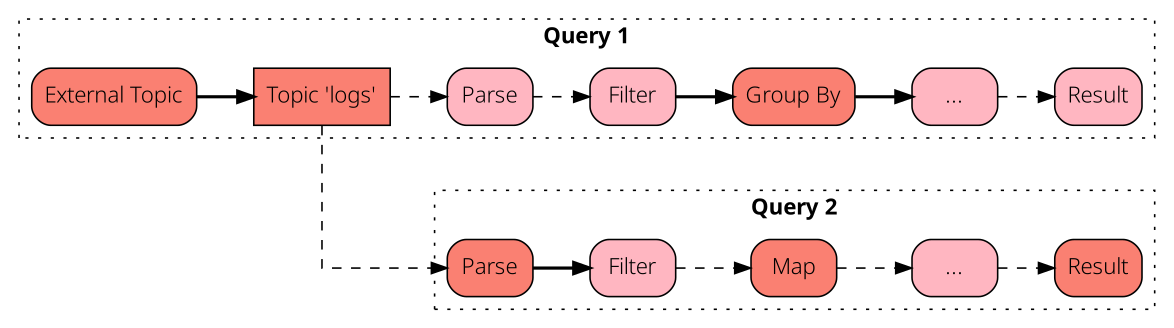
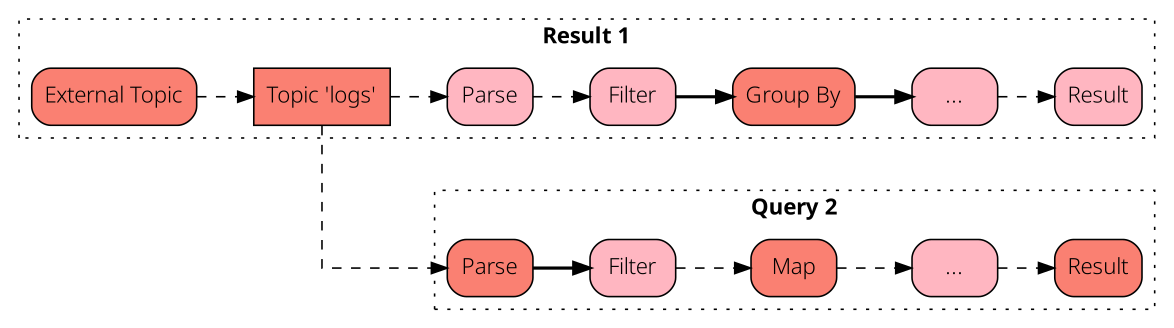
cluster "Query 1": label "Query 1" -> "Result 1"
edge "External Topic" -> "Topic 'logs'": style bold -> dashed
